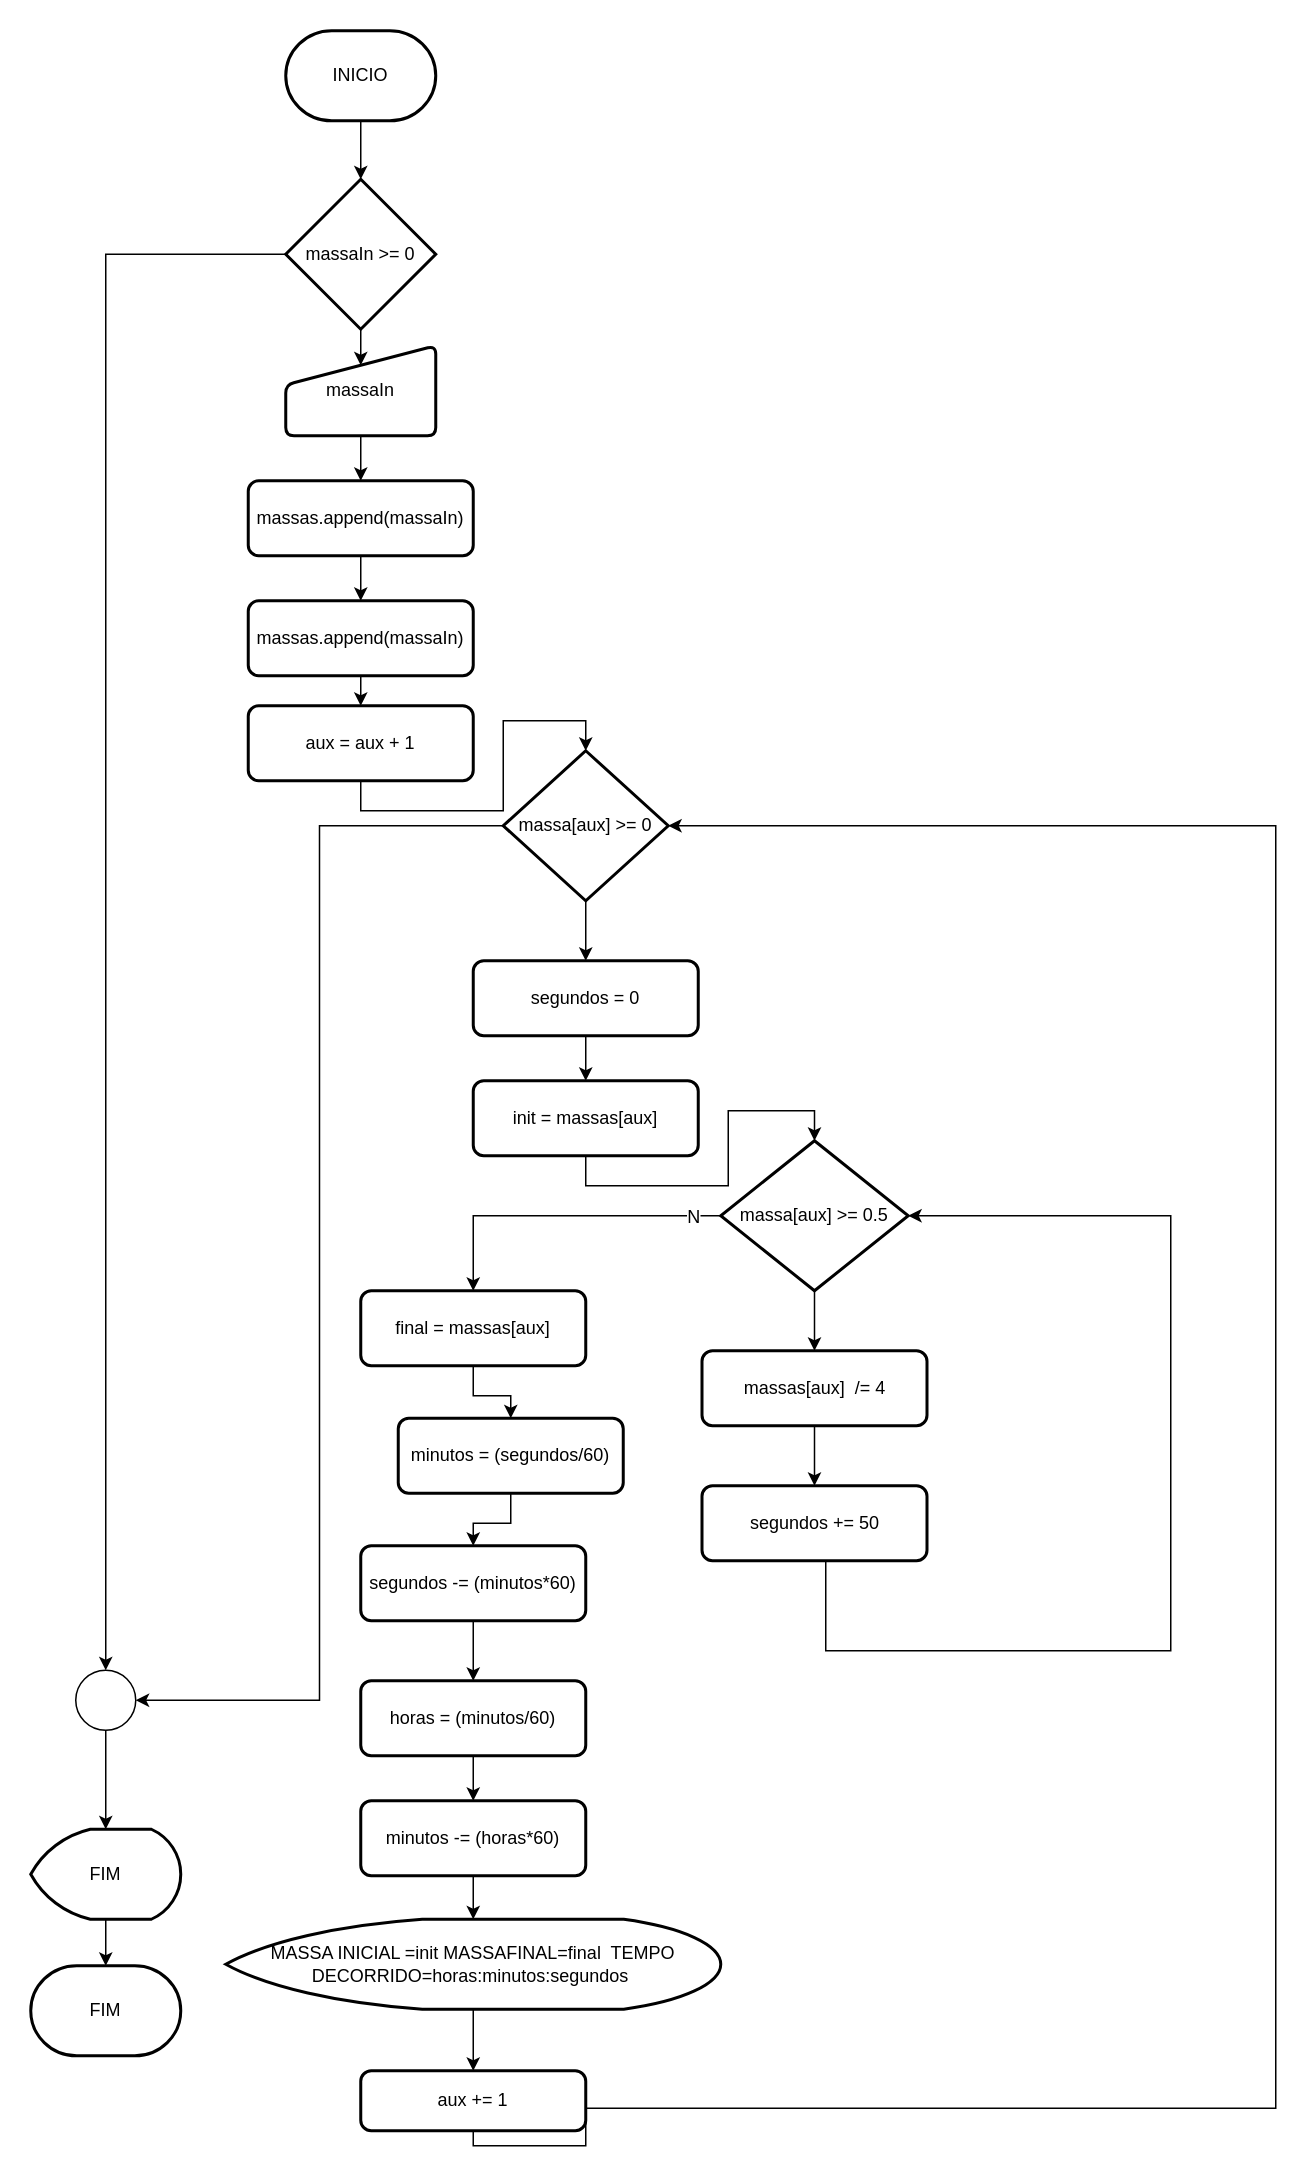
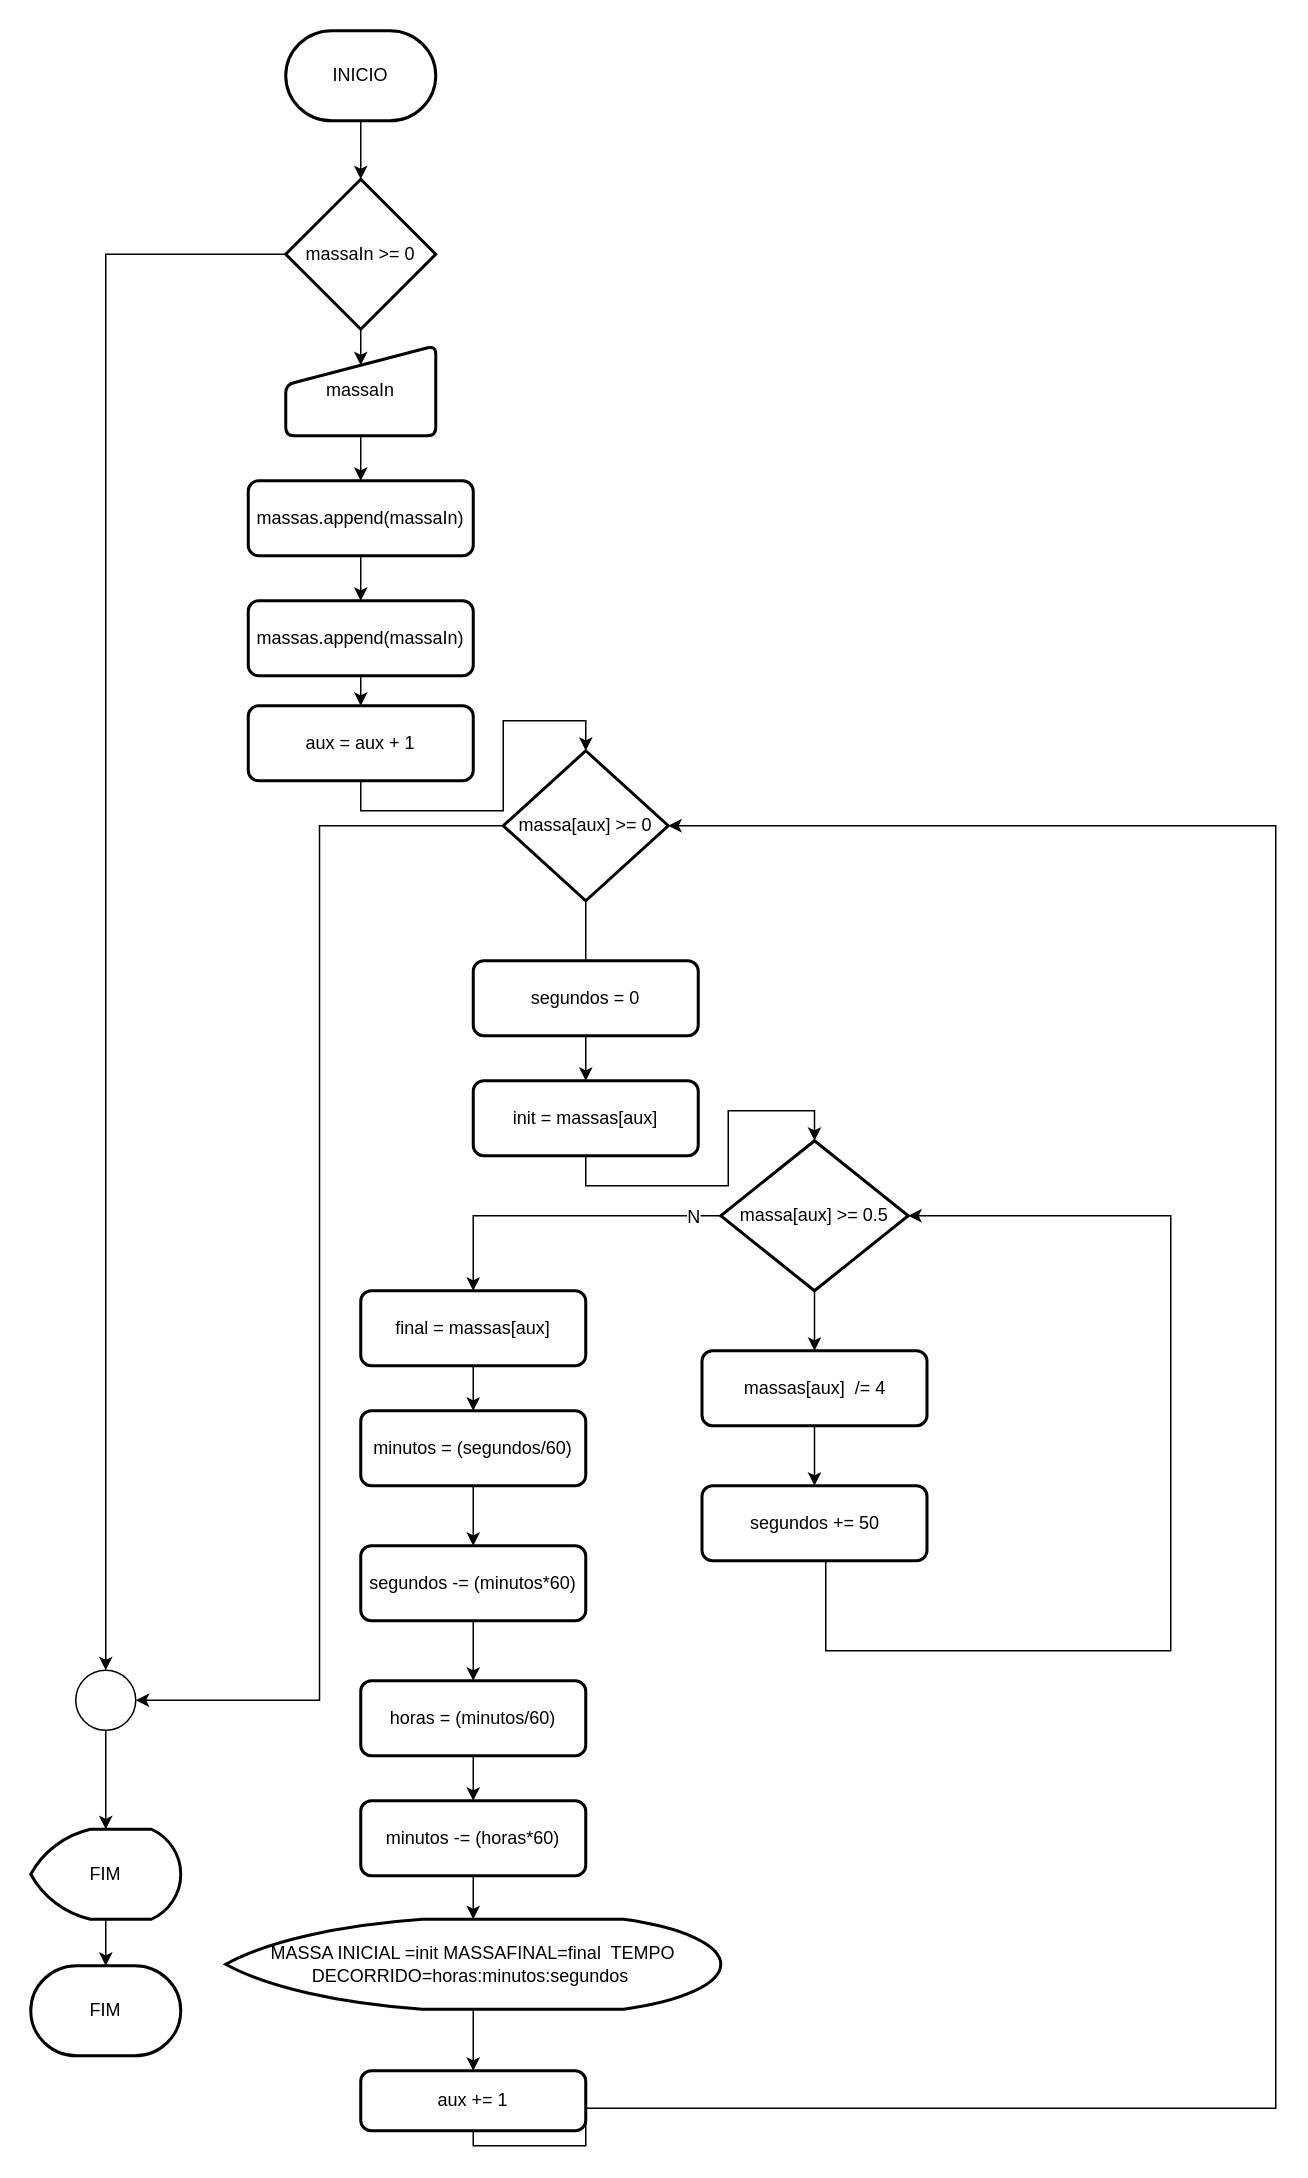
edge "massa[aux] >= 0" -> "segundos = 0": arrowhead classic -> none
node "minutos = (segundos/60)": moved (511, 1456) -> (473, 1448)
